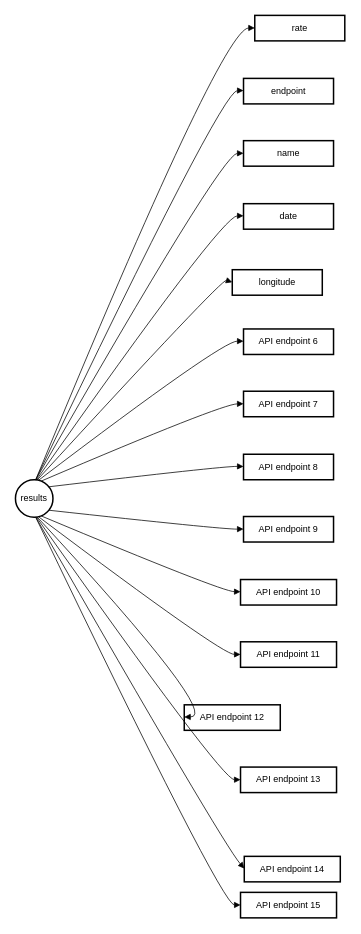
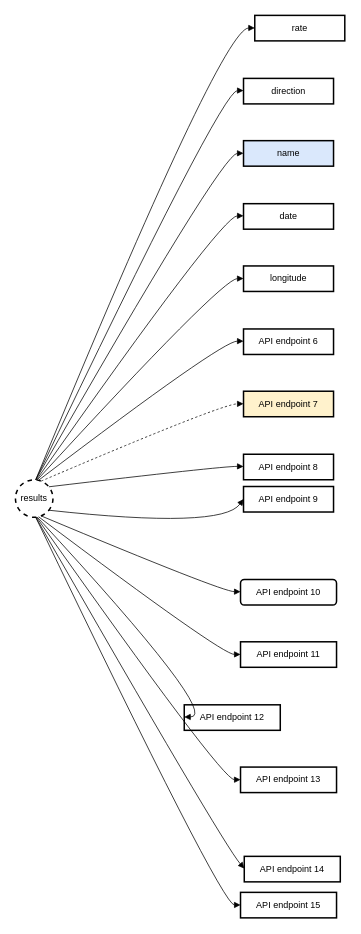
node "endpoint": label "endpoint" -> "direction"
node "name": fillcolor #ffffff -> #dae8fc
node "longitude": moved (277, 282) -> (288, 279)
node "API endpoint 7": fillcolor #ffffff -> #fff2cc
edge "results" -> "API endpoint 7": style solid -> dashed
node "results": style solid -> dashed
node "API endpoint 9": moved (288, 529) -> (288, 499)
node "API endpoint 10": shape rectangle -> rounded rectangle
